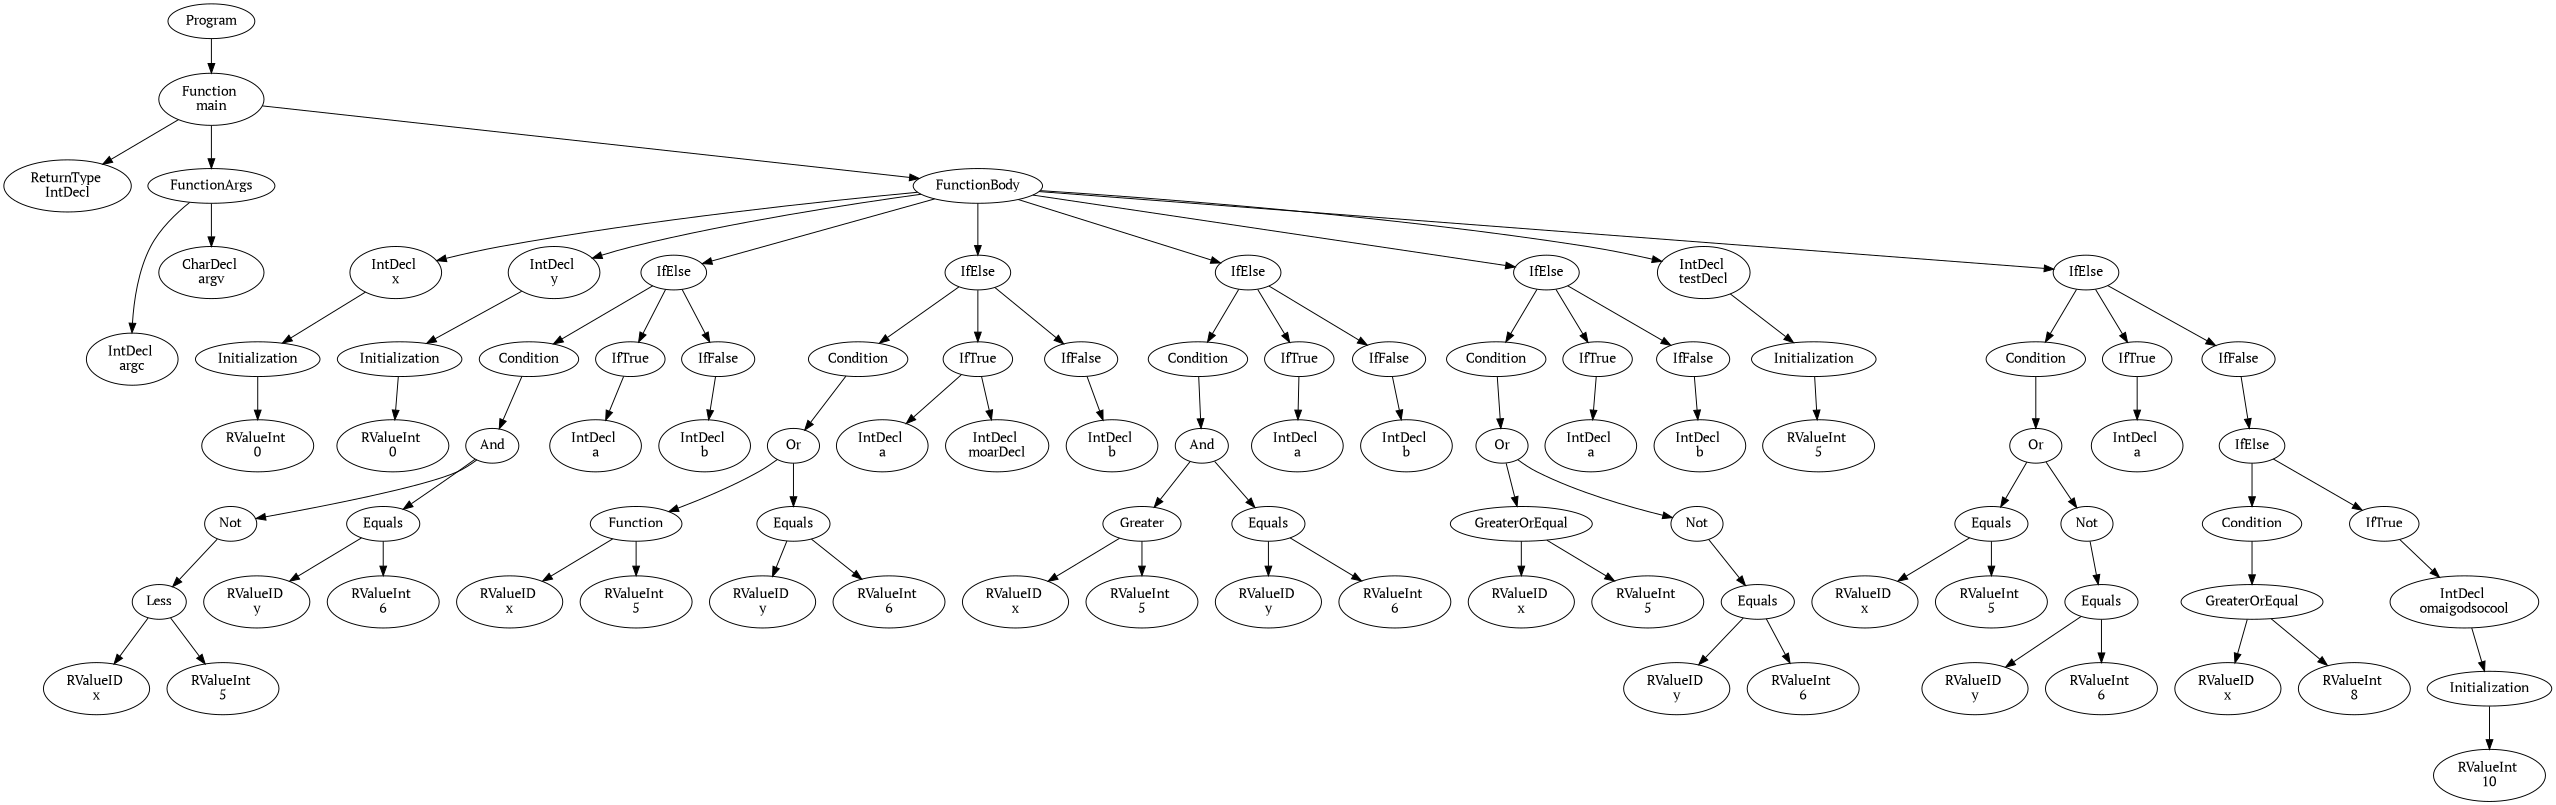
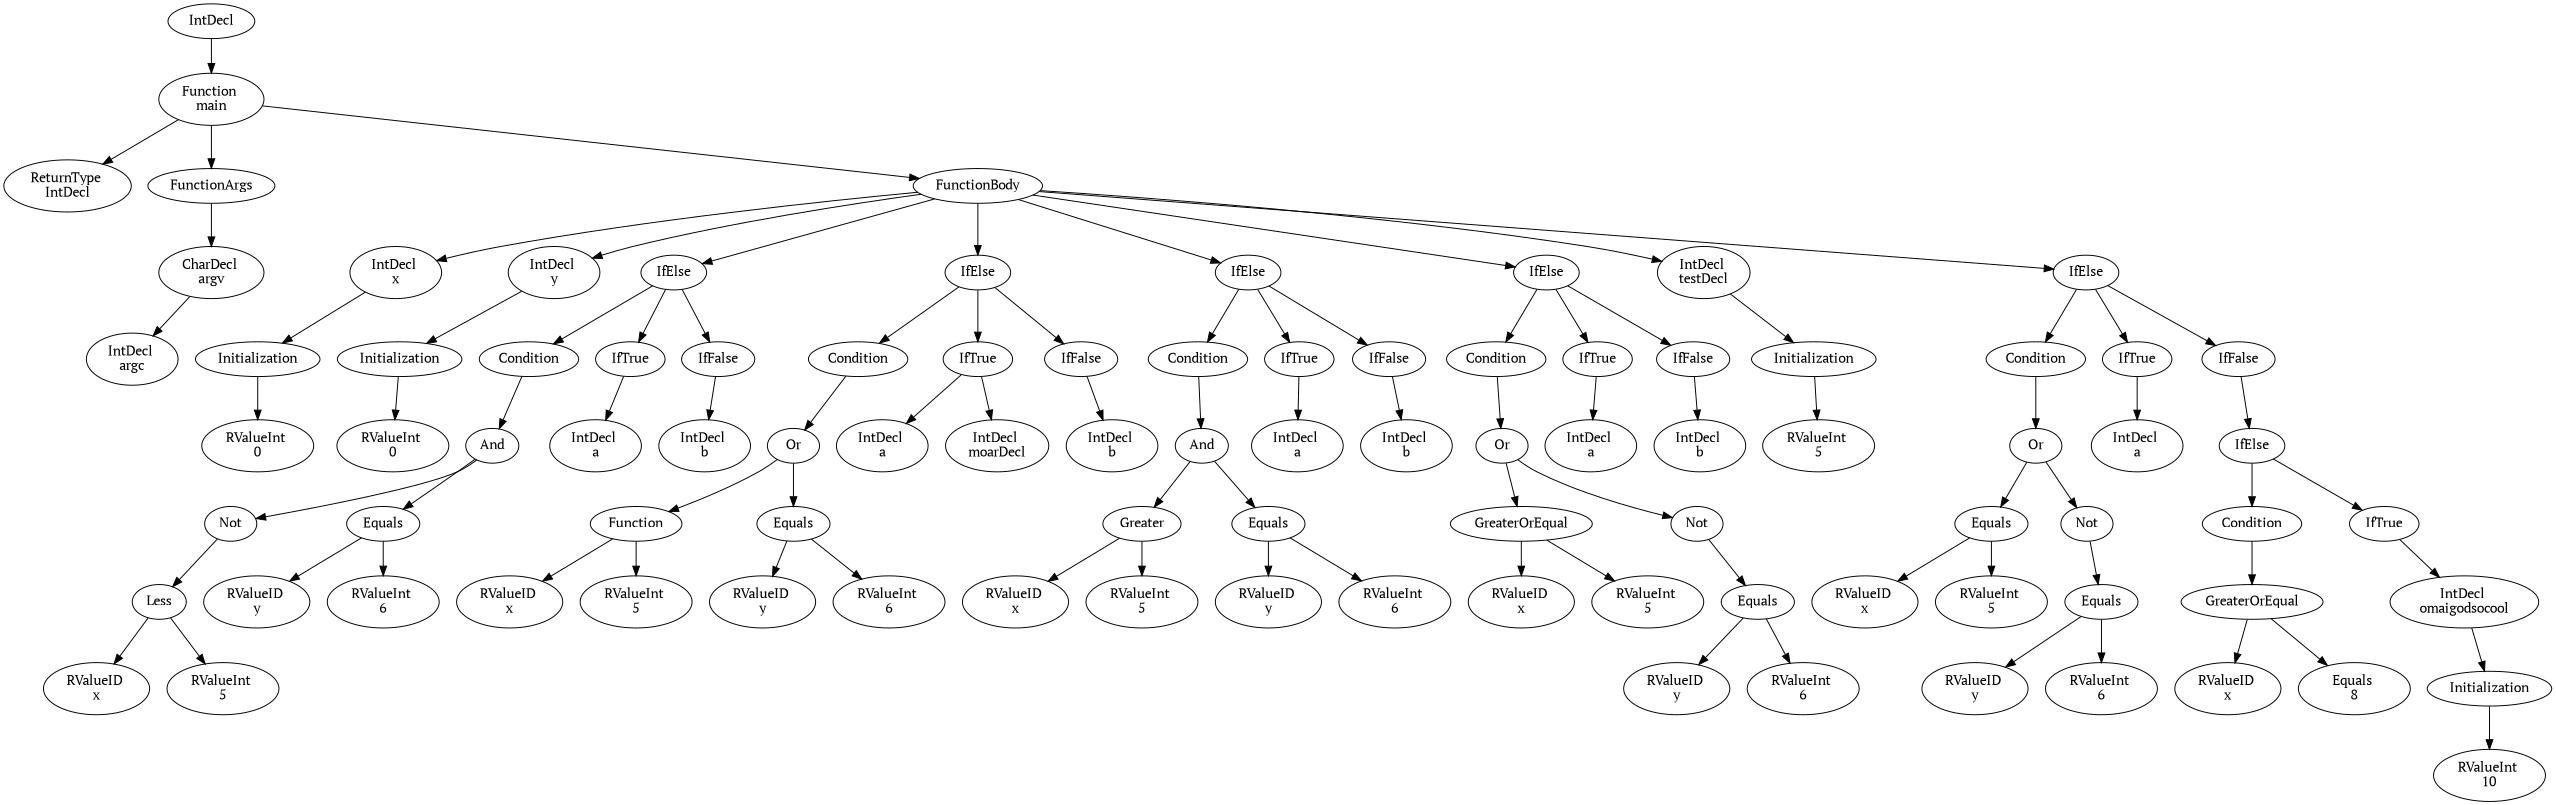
node "Program": label "Program" -> "IntDecl"
edge "FunctionArgs" -> "IntDecl argc": now "CharDecl argv" -> "IntDecl argc"
node "RValueInt 8": label "RValueInt 8" -> "Equals 8"
